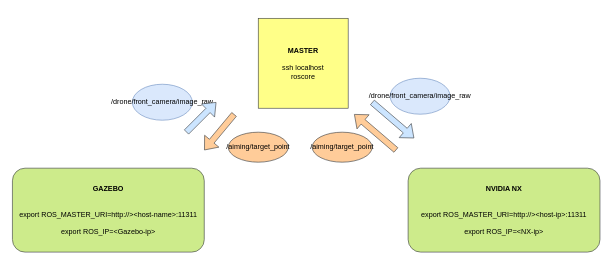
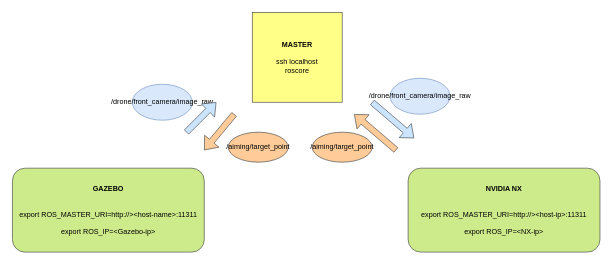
node "MASTER ssh localhost roscore": moved (303, 63) -> (297, 57)
